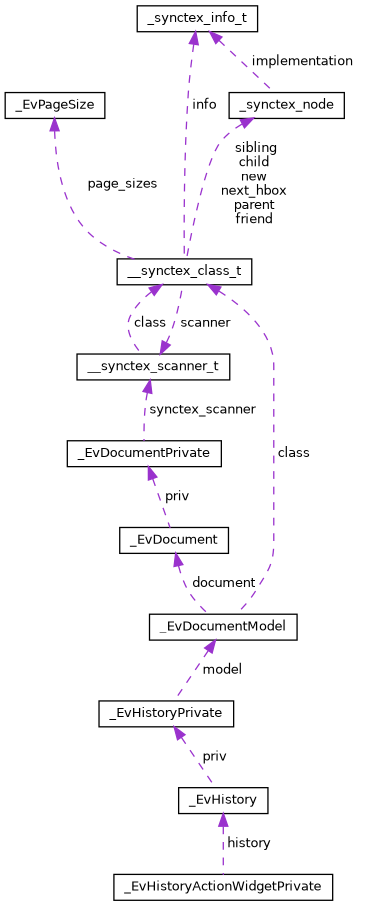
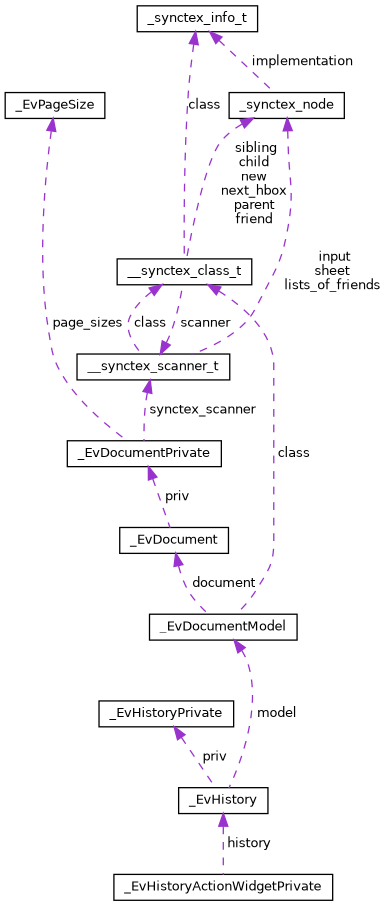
edge "__synctex_class_t" -> "_synctex_info_t": label " info" -> " class"
edge "__synctex_class_t" -> "_EvPageSize": now "_EvDocumentPrivate" -> "_EvPageSize"
edge "__synctex_scanner_t" -> "_synctex_node": added, label "input sheet lists_of_friends"
edge "_EvHistoryPrivate" -> "_EvDocumentModel": now "_EvHistory" -> "_EvDocumentModel"
